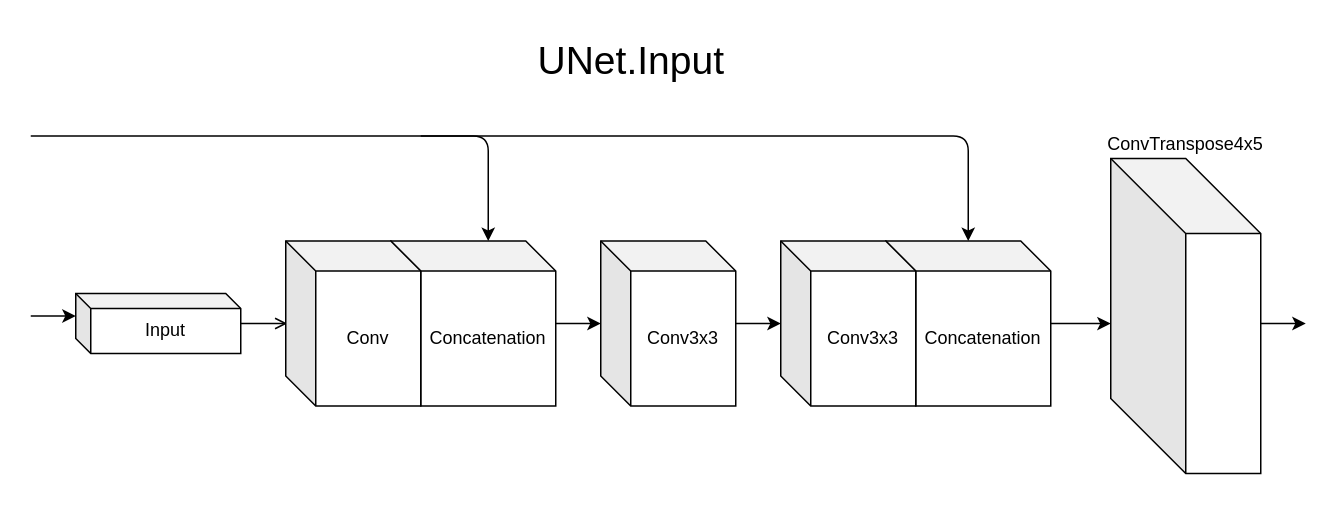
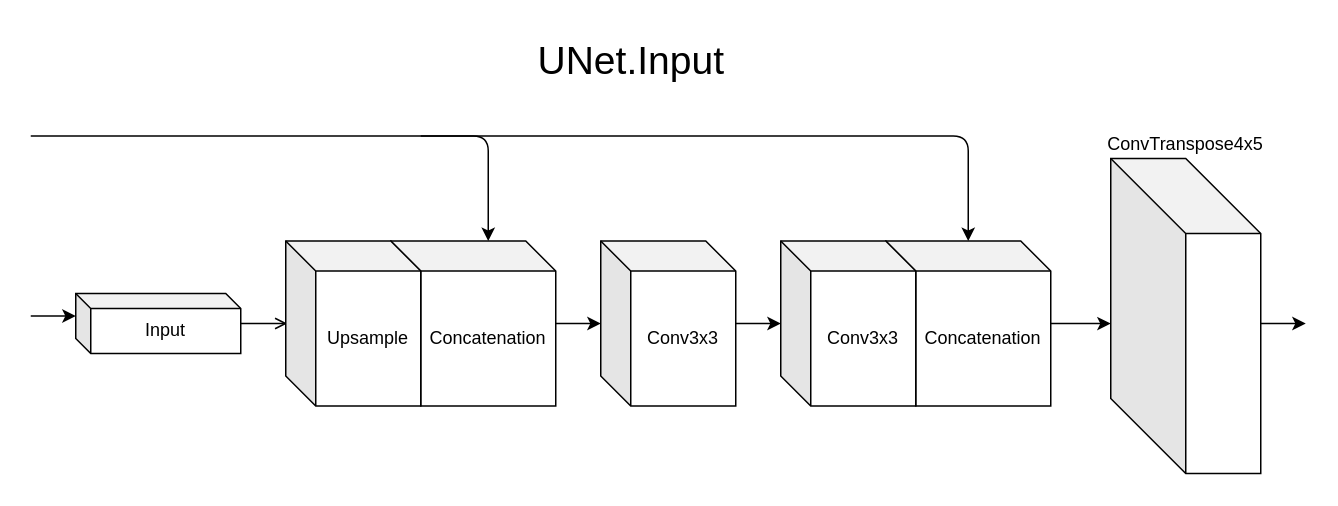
node "Conv": label "Conv" -> "Upsample"
